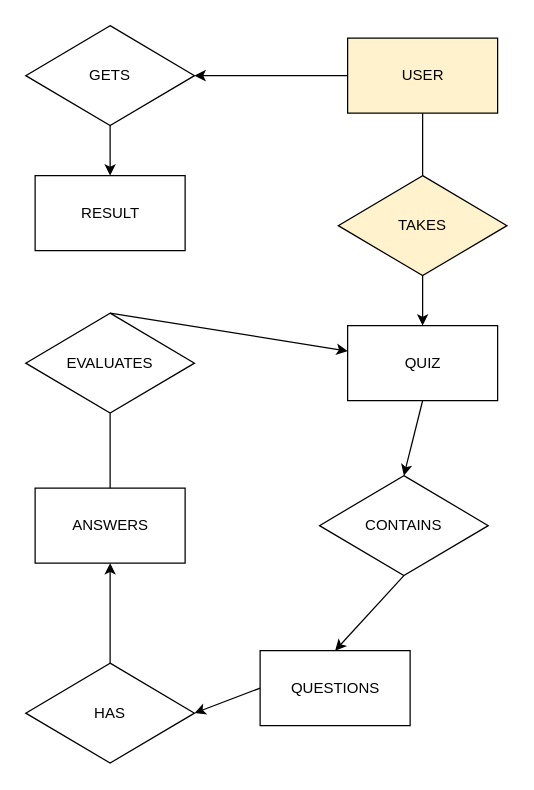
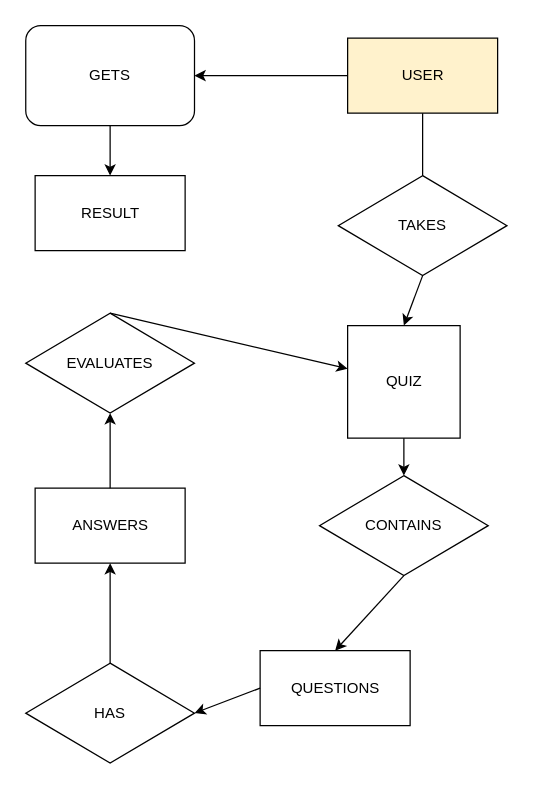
node "GETS": shape diamond -> rounded rectangle
node "TAKES": fillcolor #fff2cc -> #ffffff
node "QUIZ": size 150x75 -> 113x113
edge "EVALUATES" -- "ANSWERS": arrowhead none -> classic
